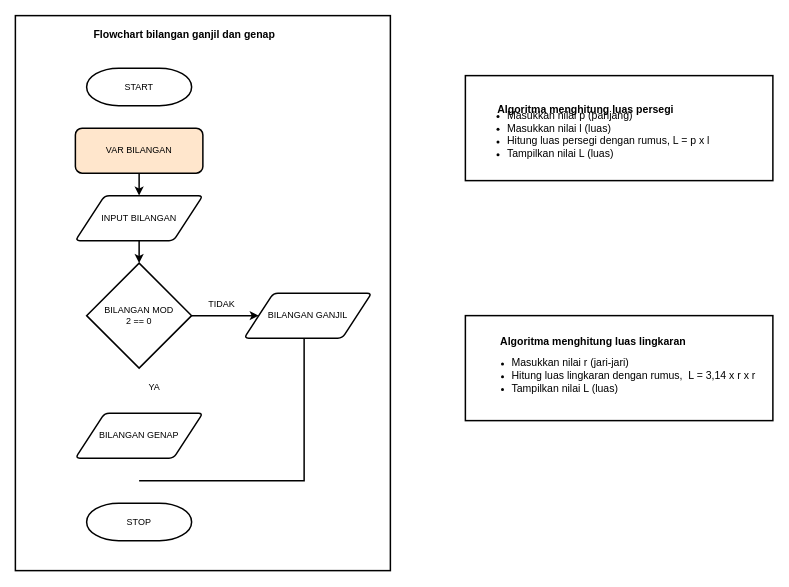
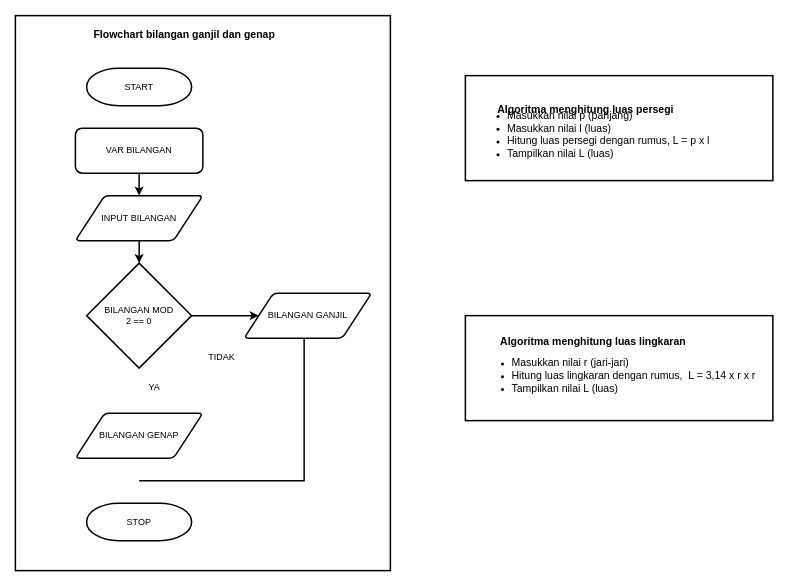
node "VAR BILANGAN": fillcolor #ffe6cc -> #ffffff
node "TIDAK": moved (222, 304) -> (222, 357)
